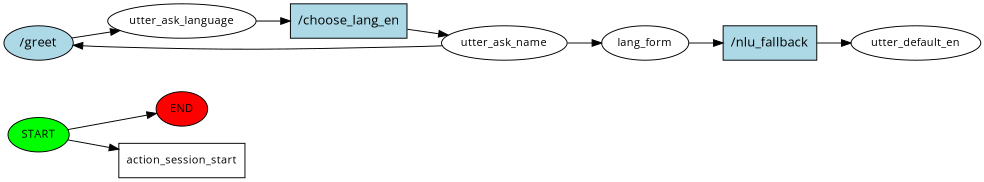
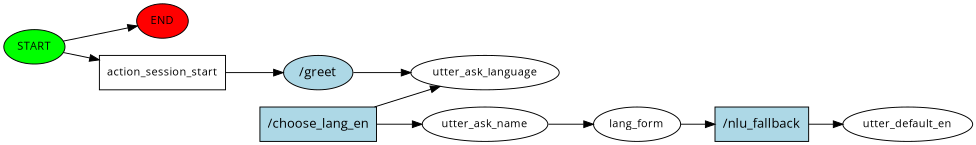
edge "utter_ask_language" -> "/choose_lang_en": reversed
edge "utter_ask_name" -> "/greet": now "action_session_start" -> "/greet"
